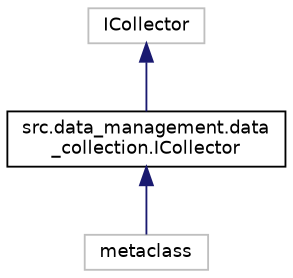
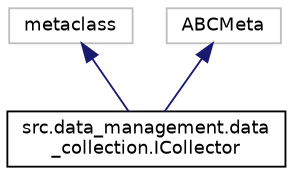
node "ICollector": label "ICollector" -> "ABCMeta"
edge "metaclass" -> "src.data_management.data _collection.ICollector": reversed
